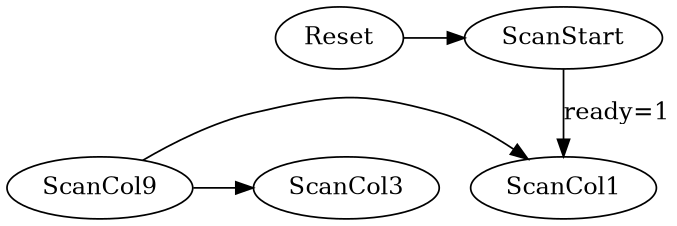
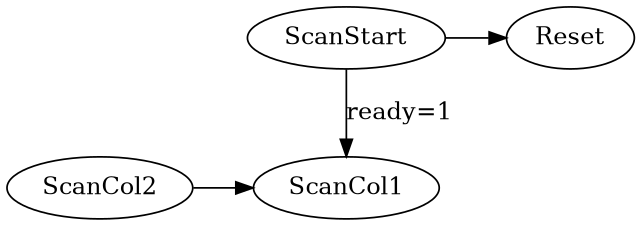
edge "Reset" -> "ScanStart": reversed
node "ScanCol9": label "ScanCol9" -> "ScanCol2"
node "ScanCol3": removed
